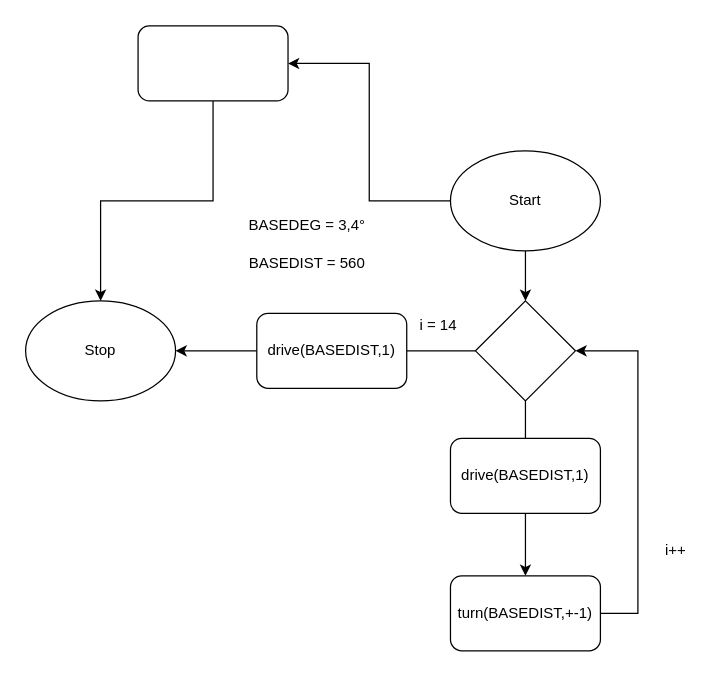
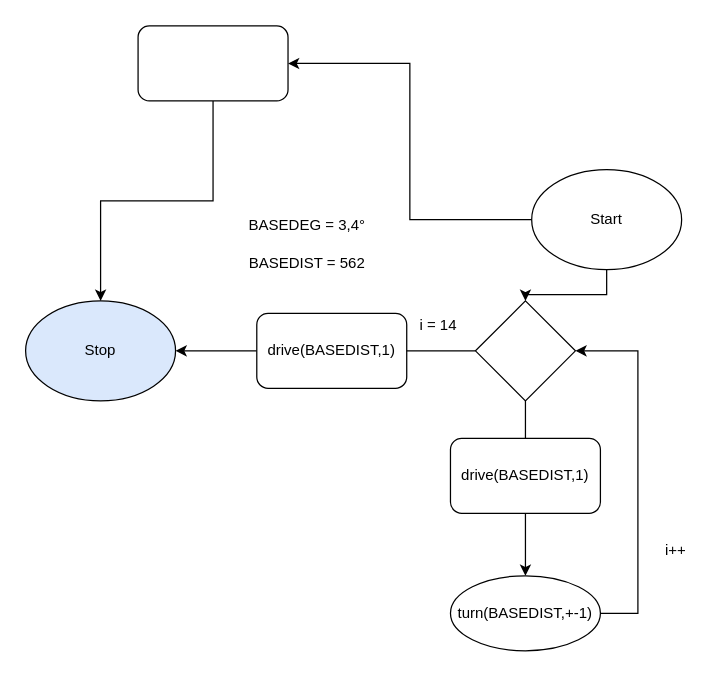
node "Start": moved (526, 201) -> (607, 219)
node "BASEDIST = 560": label "BASEDIST = 560" -> "BASEDIST = 562"
node "Stop": fillcolor #ffffff -> #dae8fc
node "turn(BASEDIST,+-1)": shape rounded rectangle -> ellipse
